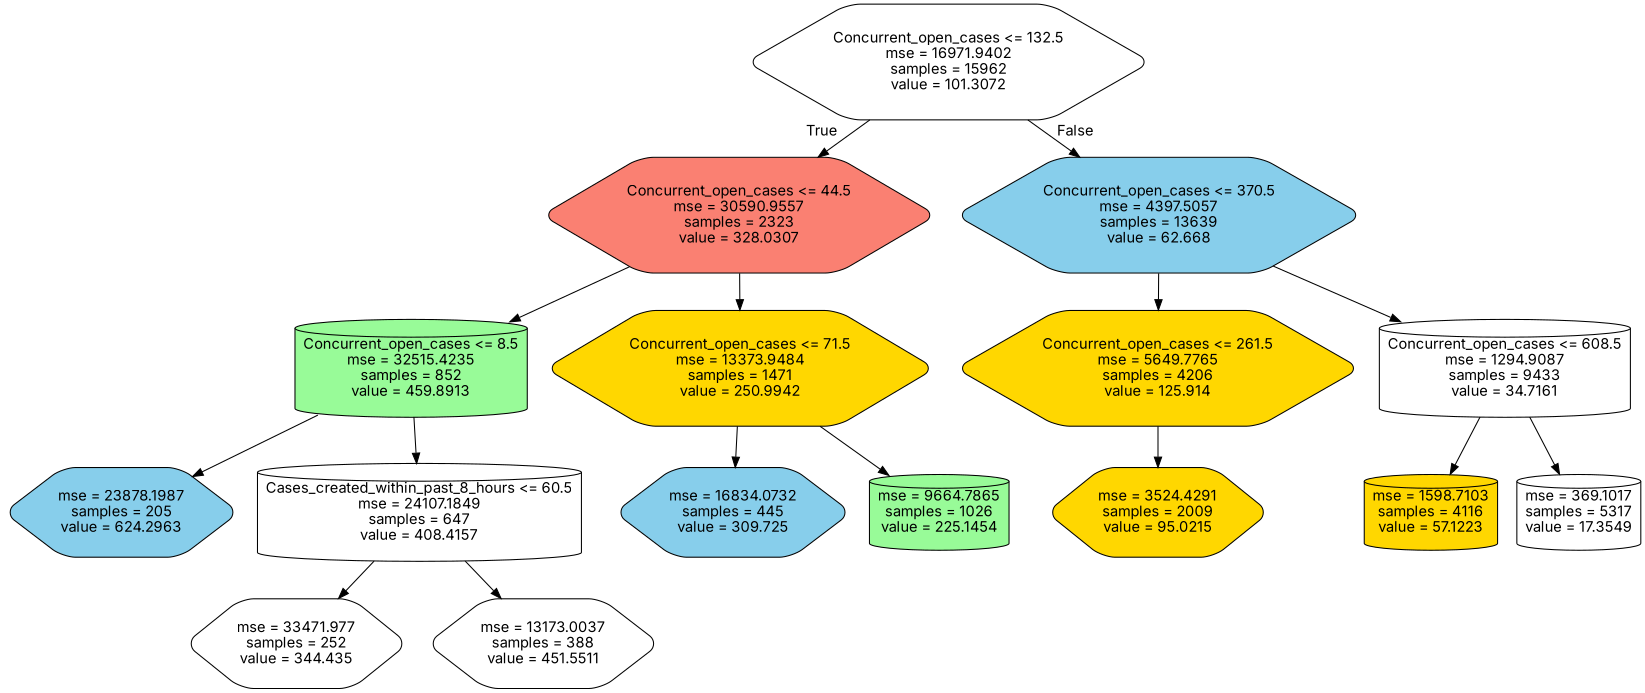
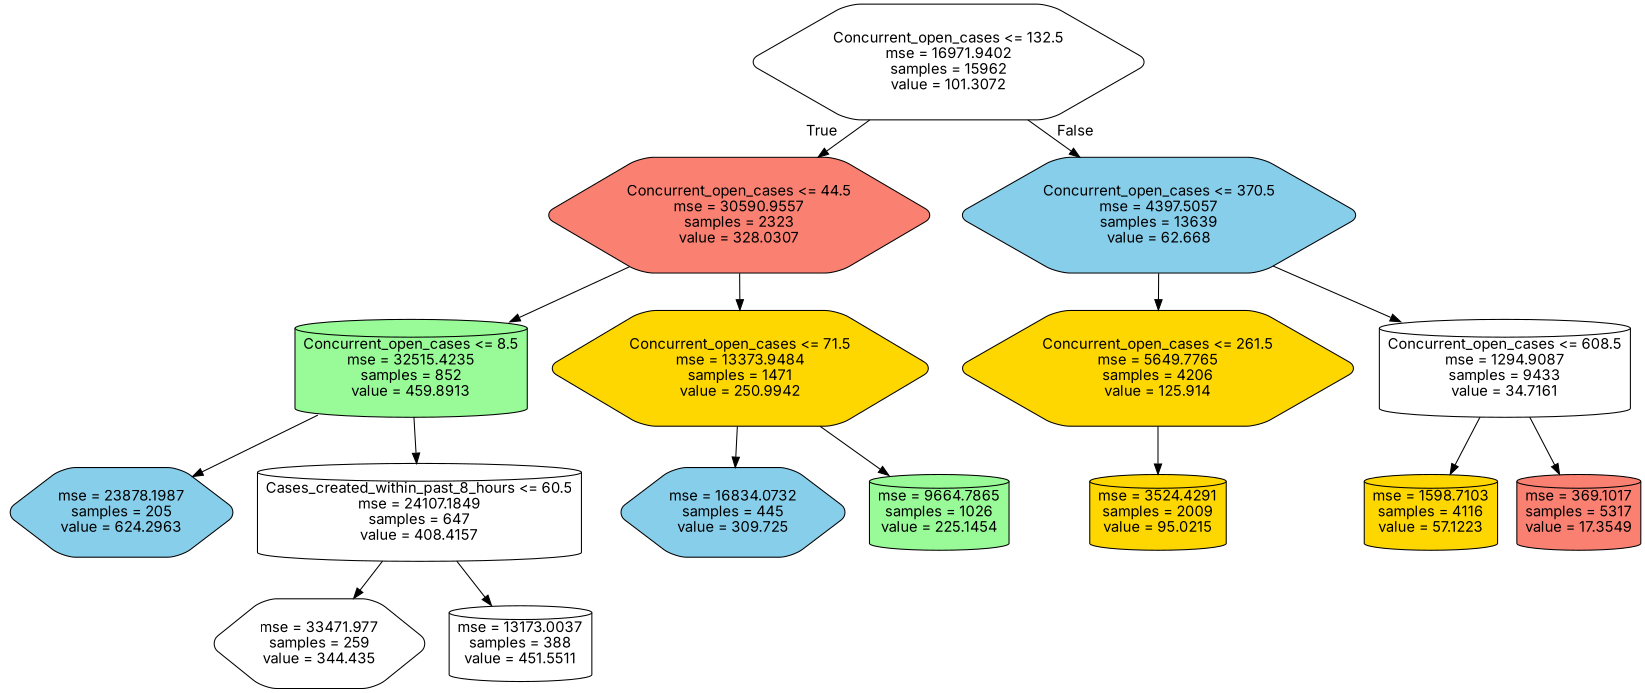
node "mse = 3524.4291 samples = 2009 value = 95.0215": shape hexagon -> cylinder
node "mse = 369.1017 samples = 5317 value = 17.3549": fillcolor white -> salmon
node "mse = 33471.977 samples = 252 value = 344.435": label "mse = 33471.977 samples = 252 value = 344.435" -> "mse = 33471.977 samples = 259 value = 344.435"
node "mse = 13173.0037 samples = 388 value = 451.5511": shape hexagon -> cylinder
